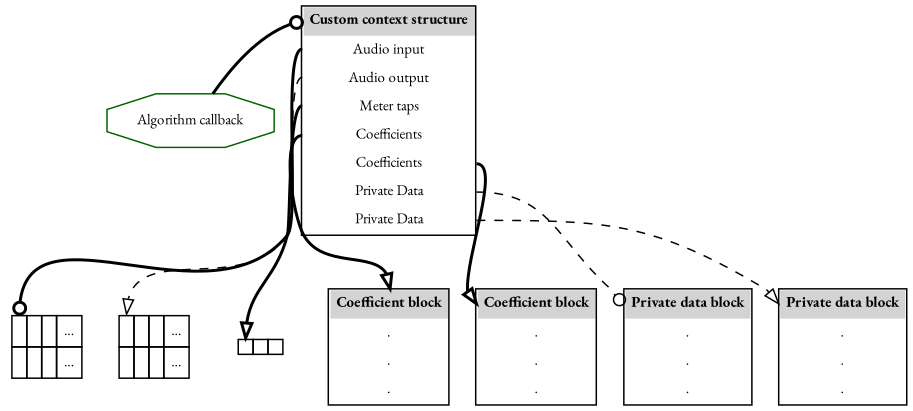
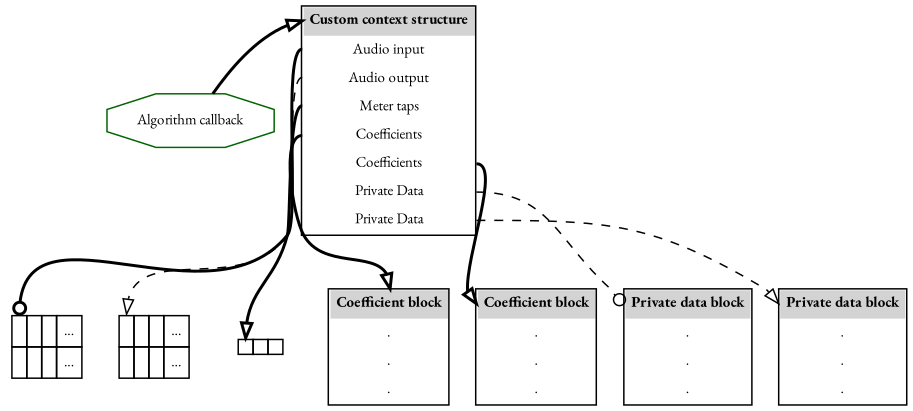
edge "Algorithm callback" -> "Custom context structure": arrowhead odot -> onormal
